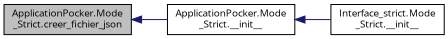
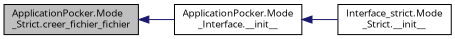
node "ApplicationPocker.Mode _Strict.creer_fichier_json": label "ApplicationPocker.Mode _Strict.creer_fichier_json" -> "ApplicationPocker.Mode _Strict.creer_fichier_fichier"
node "ApplicationPocker.Mode _Strict.__init__": label "ApplicationPocker.Mode _Strict.__init__" -> "ApplicationPocker.Mode _Interface.__init__"
